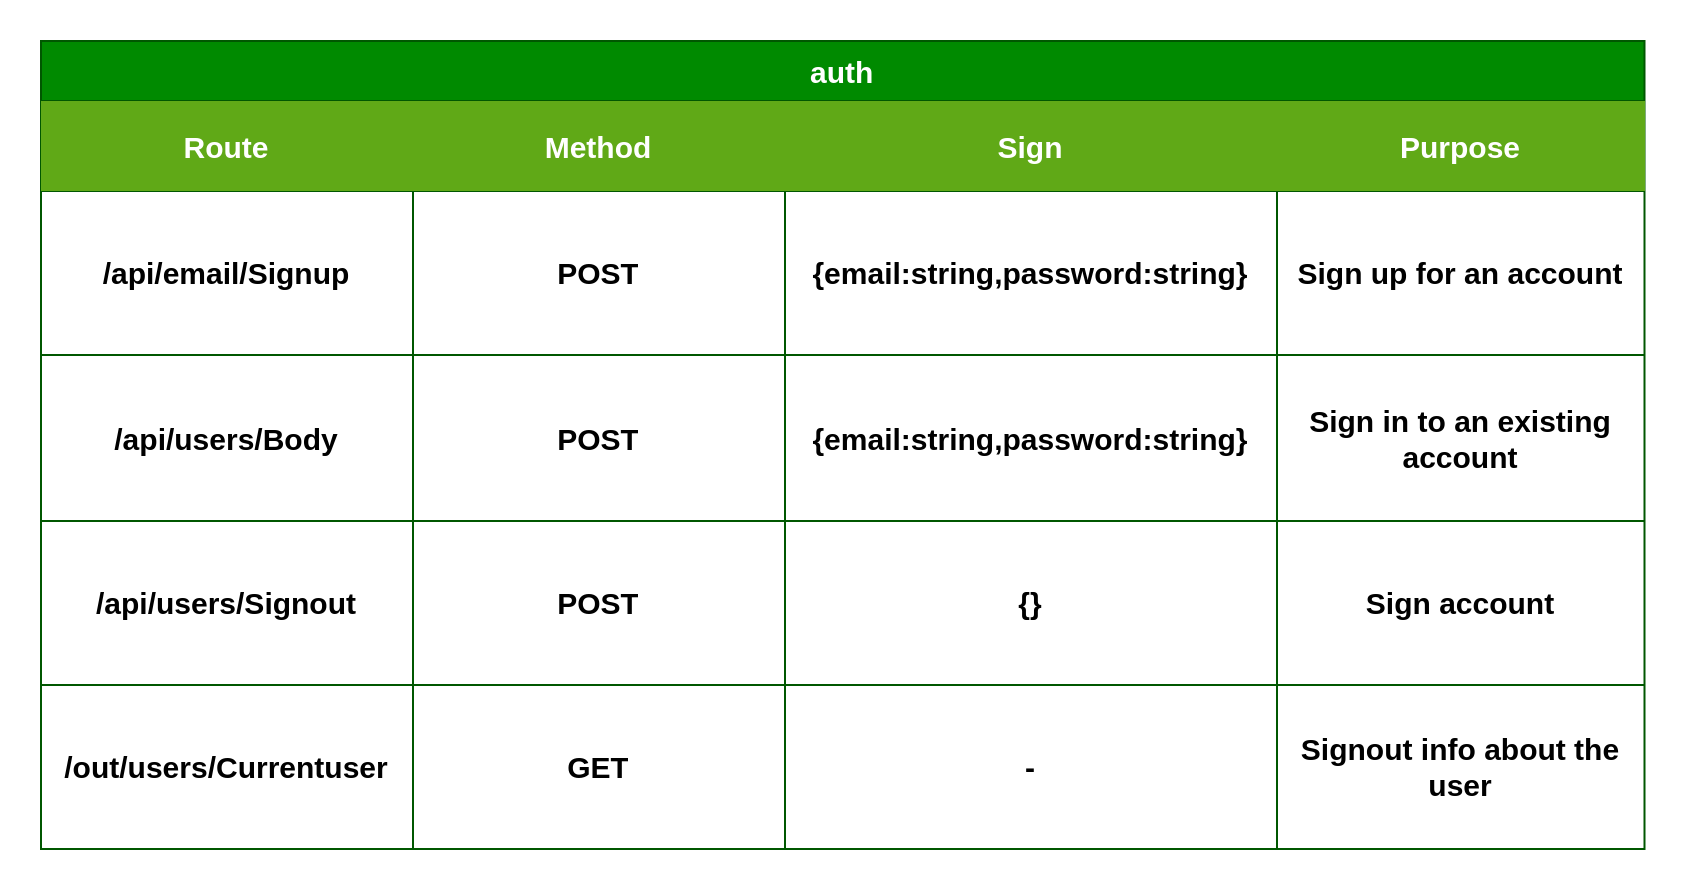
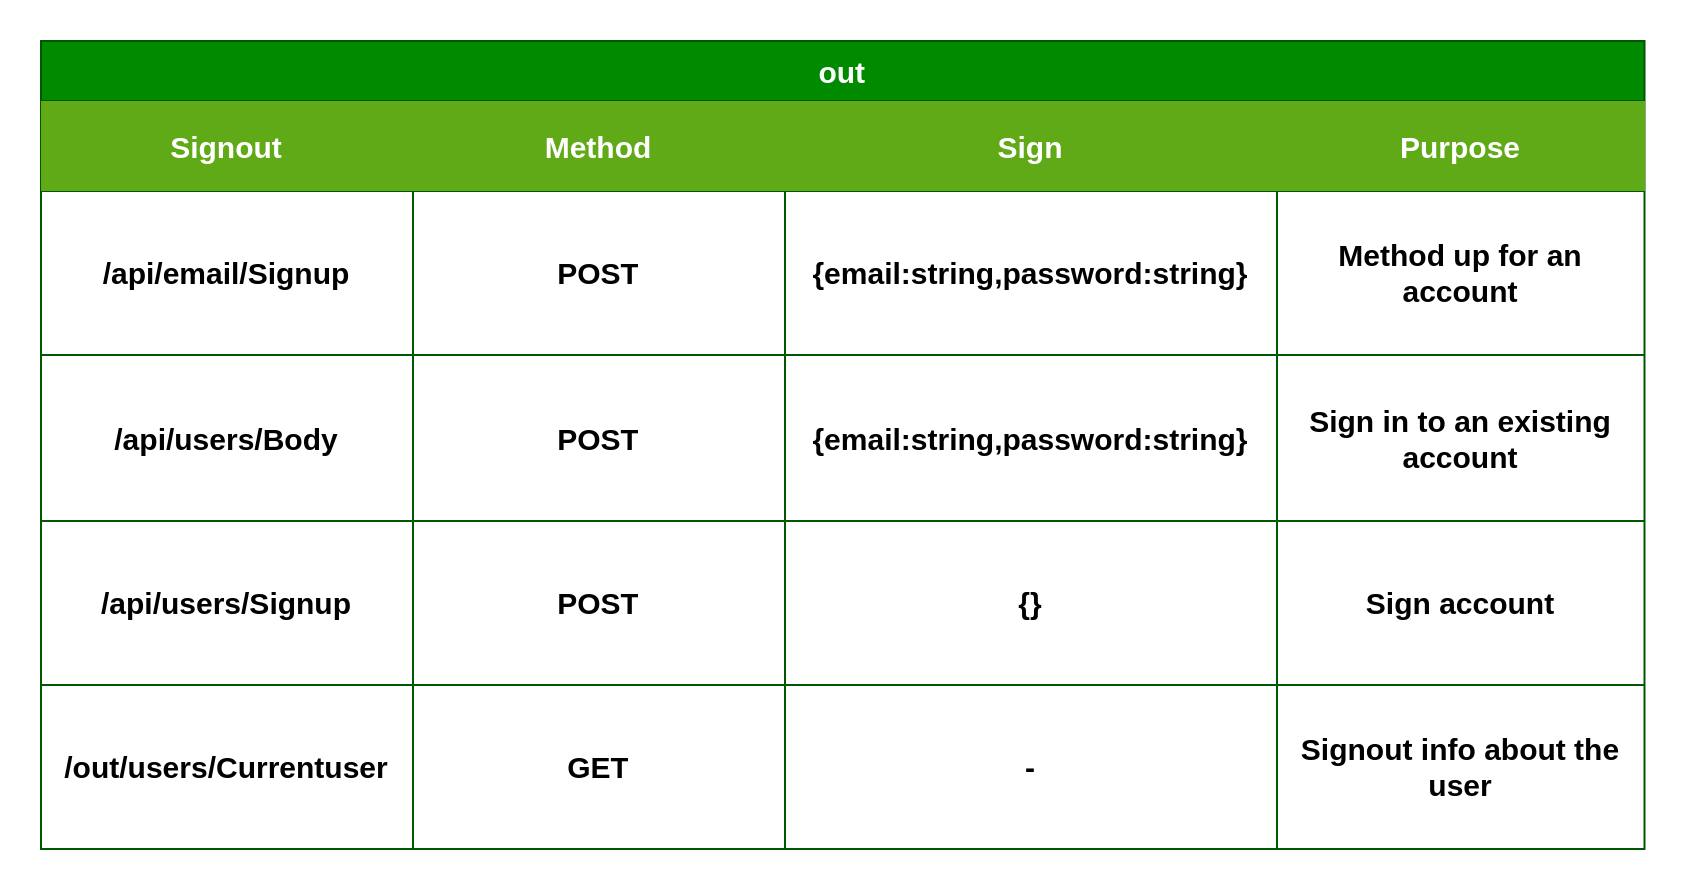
node "auth": label "auth" -> "out"
node "Route": label "Route" -> "Signout"
node "Sign up for an account": label "Sign up for an account" -> "Method up for an account"
node "/api/users/Signout": label "/api/users/Signout" -> "/api/users/Signup"
